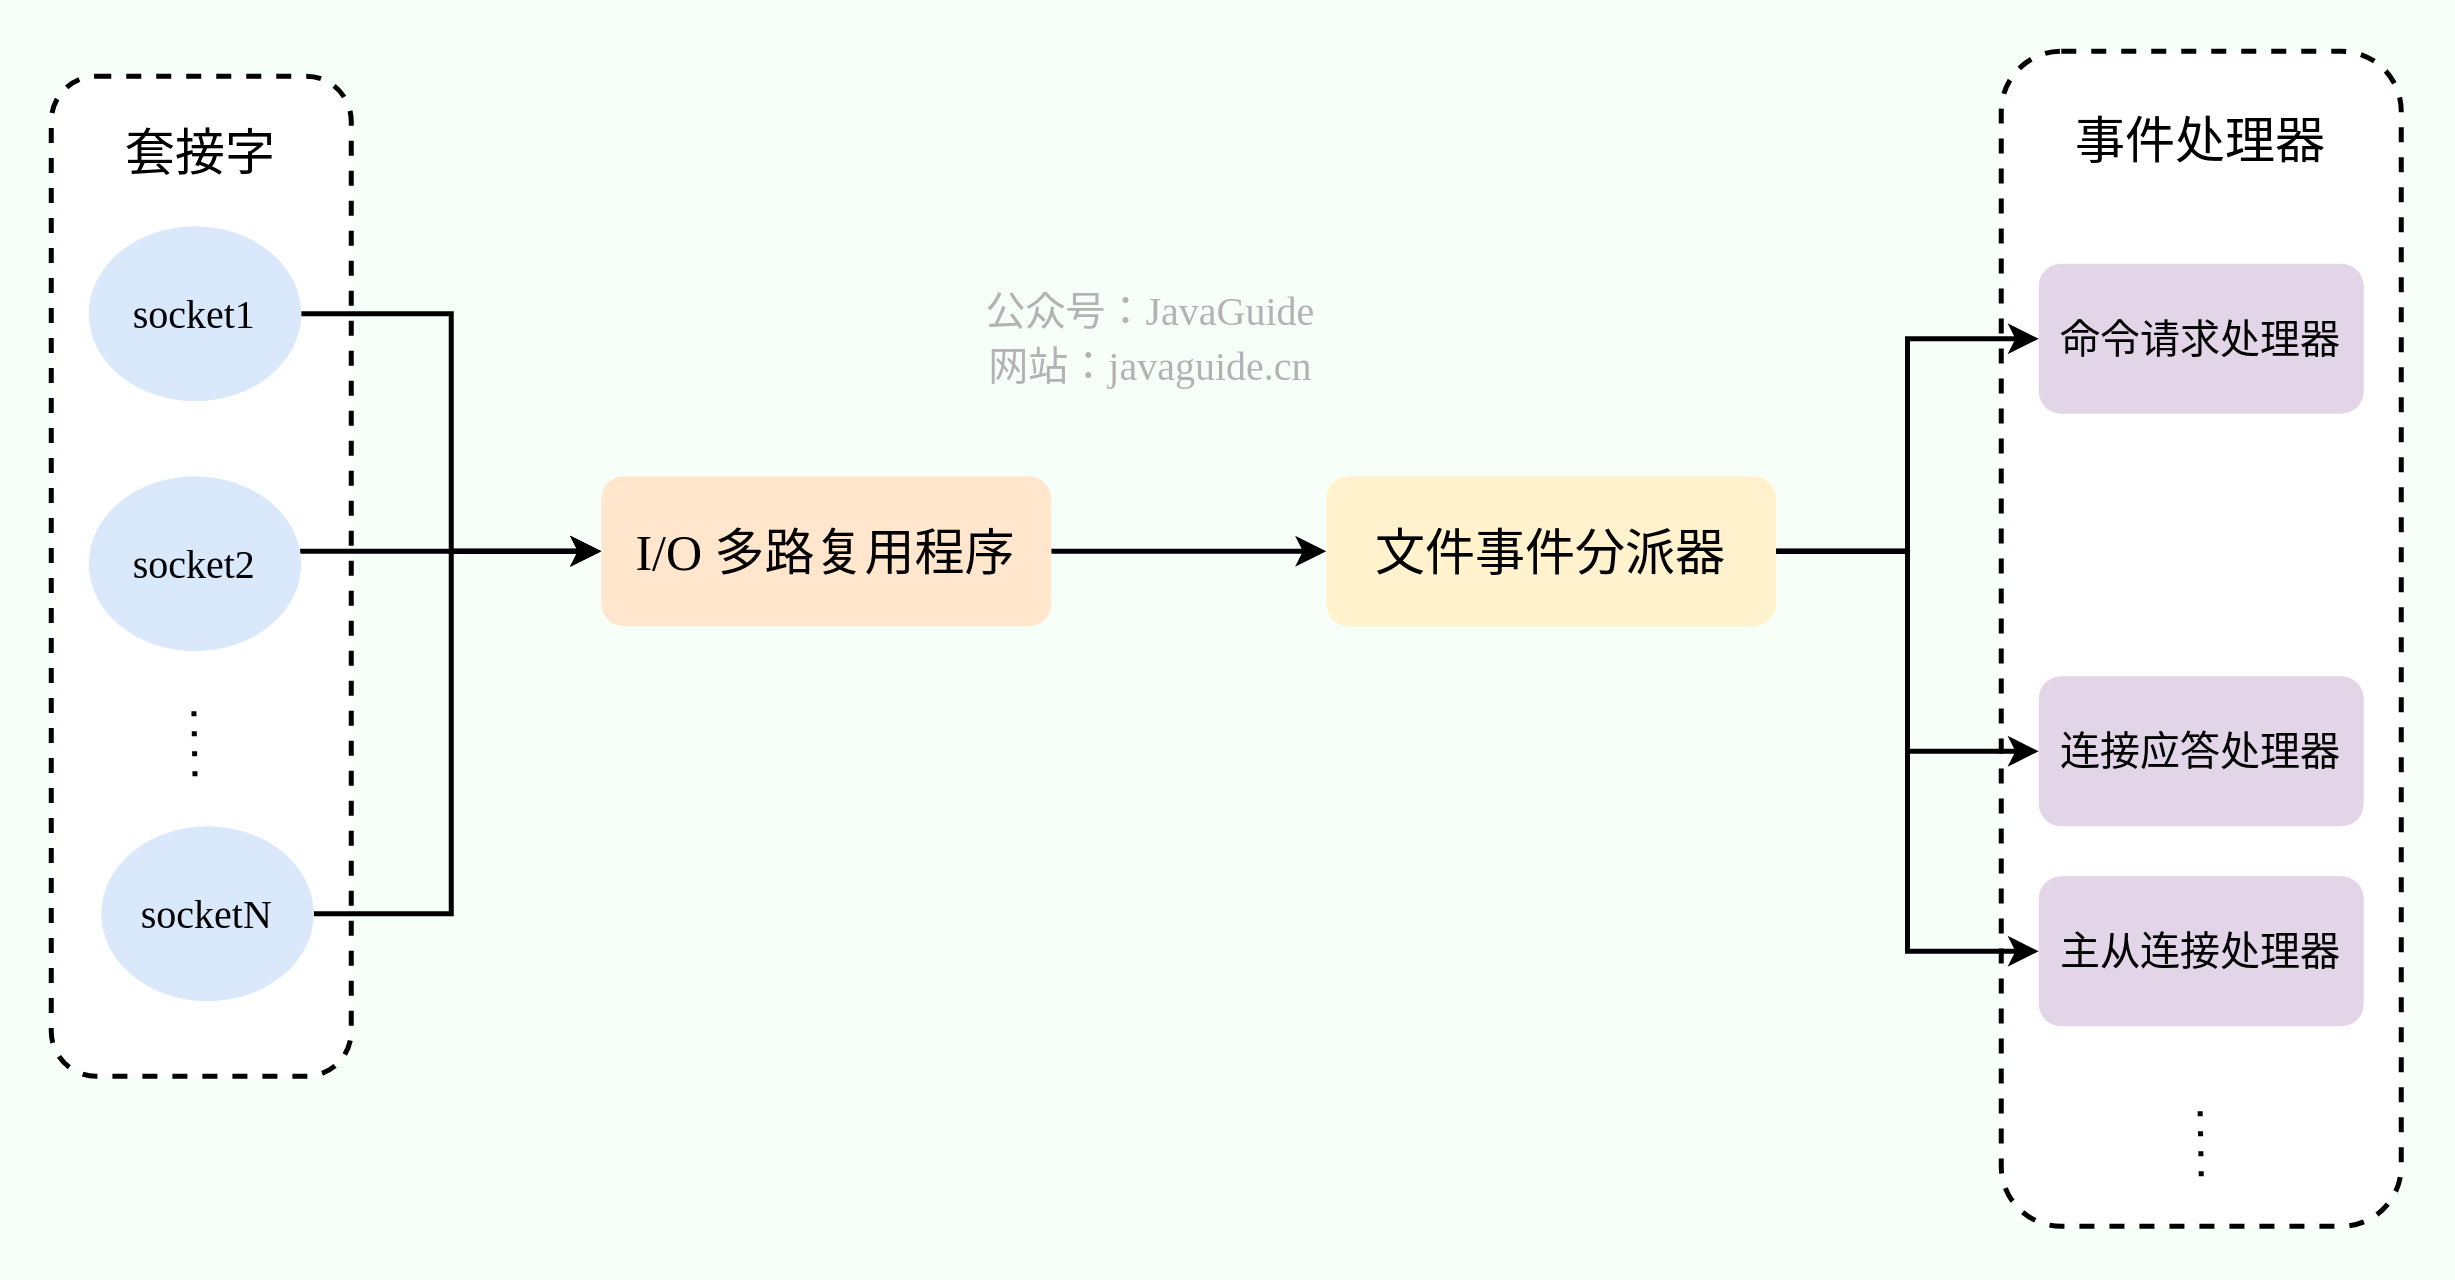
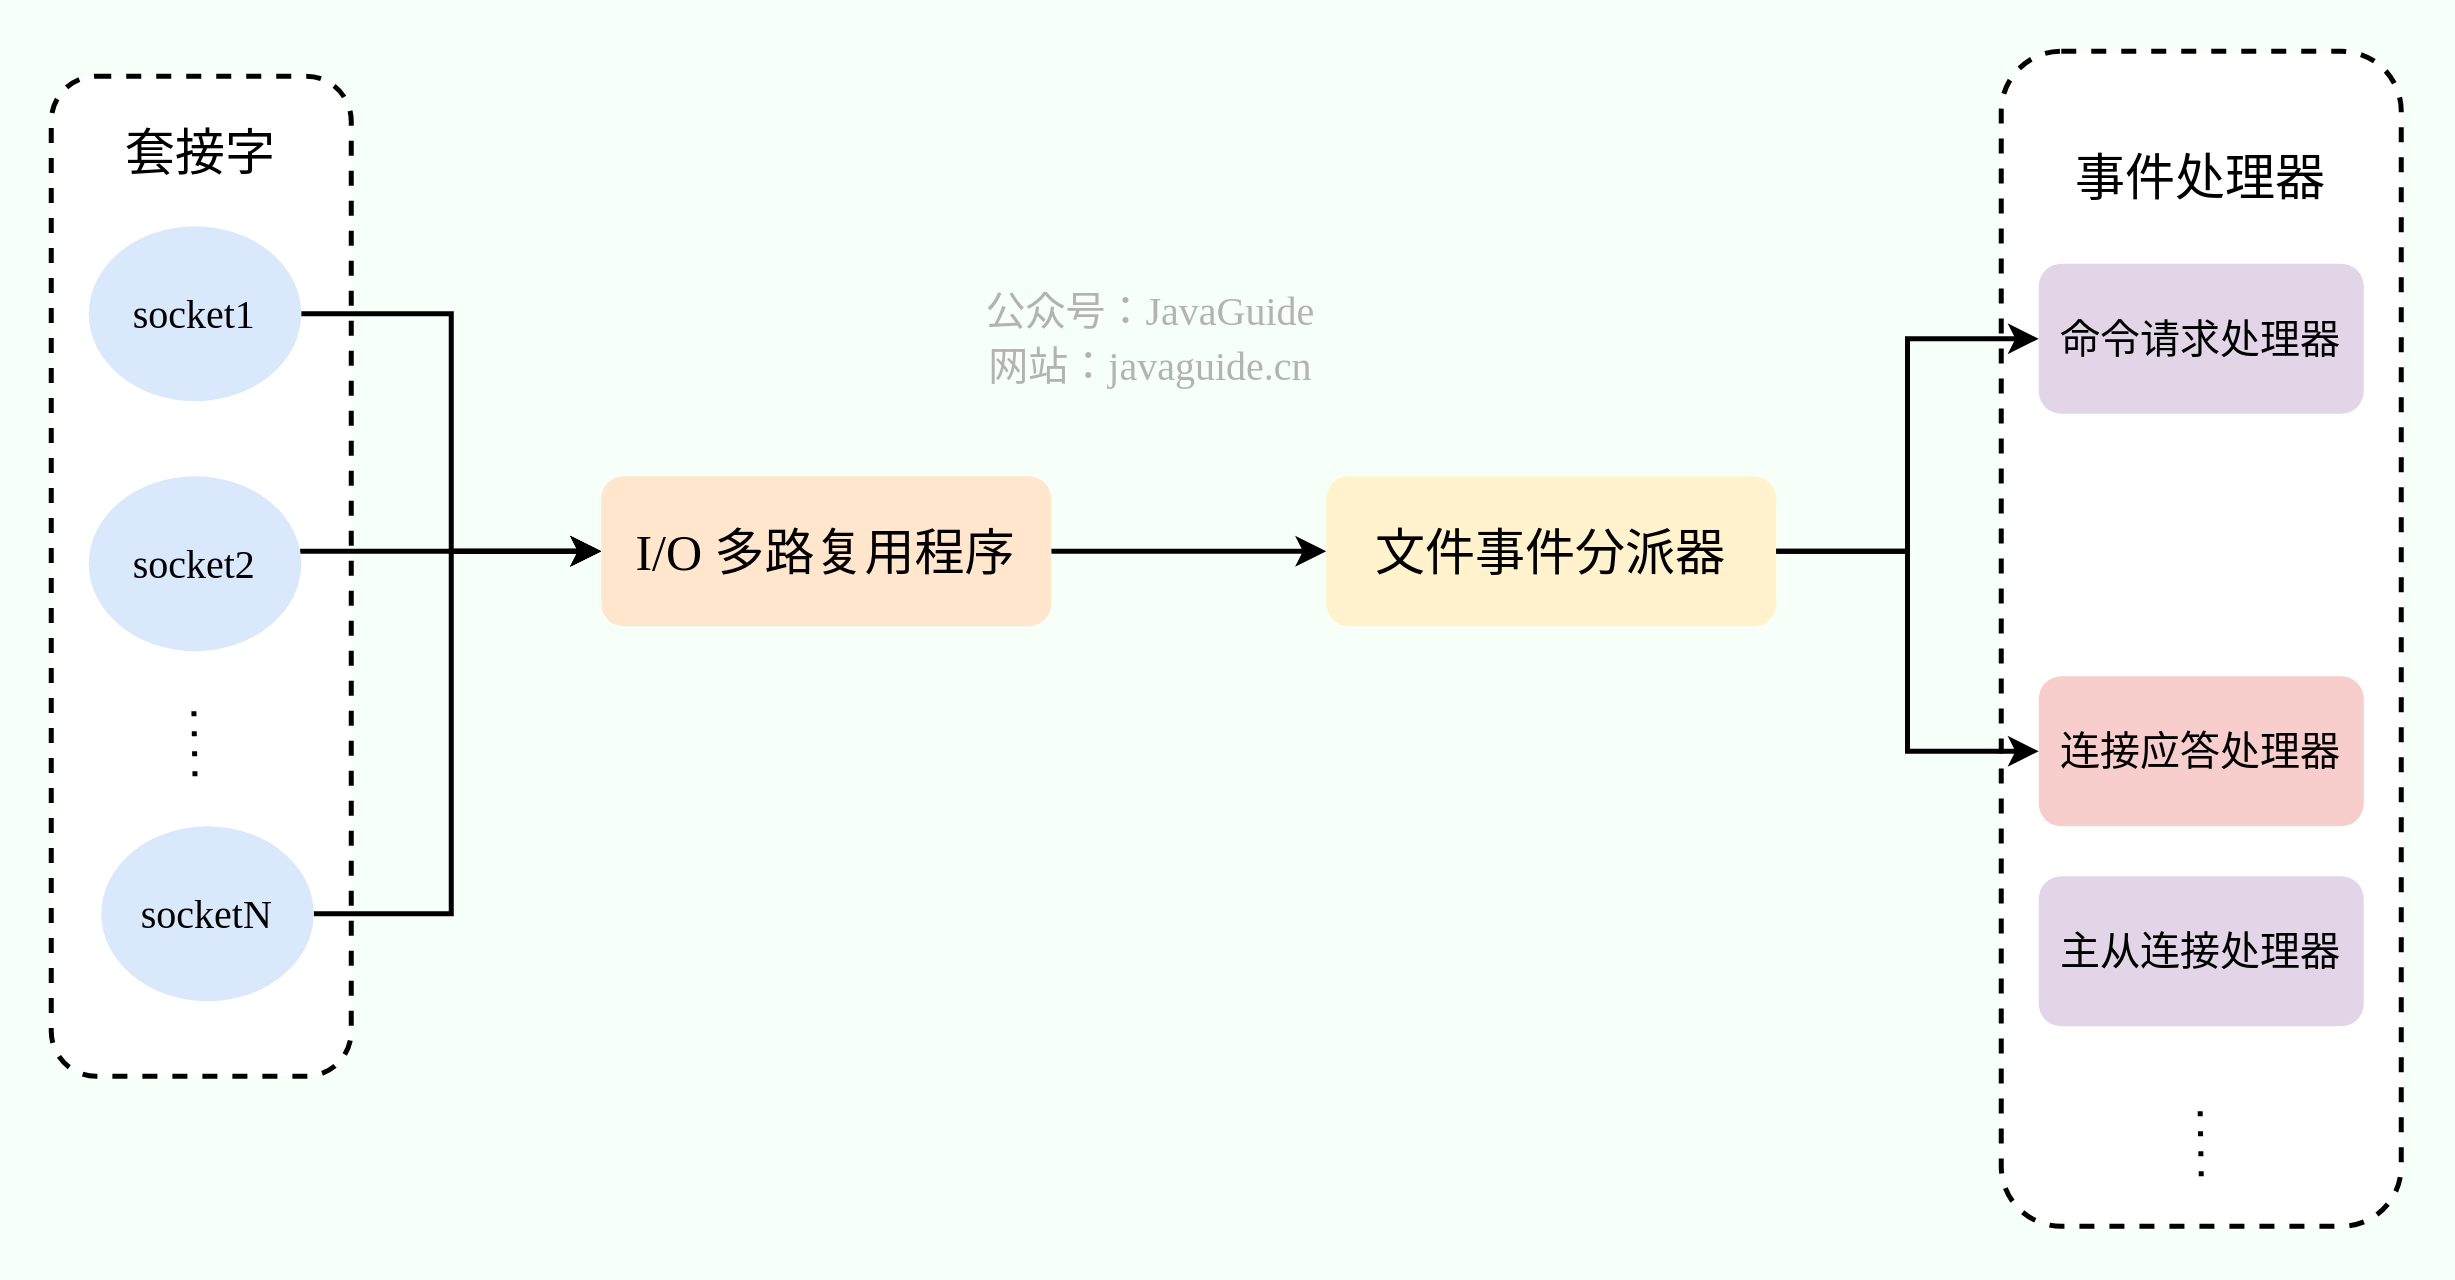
node "事件处理器": moved (2201, 139) -> (2201, 176)
node "连接应答处理器": fillcolor #e1d5e7 -> #f8cecc
edge "文件事件分派器" -> "主从连接处理器": removed
